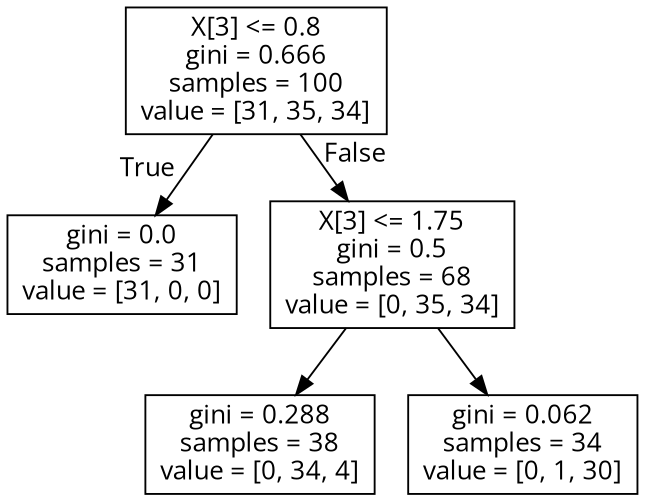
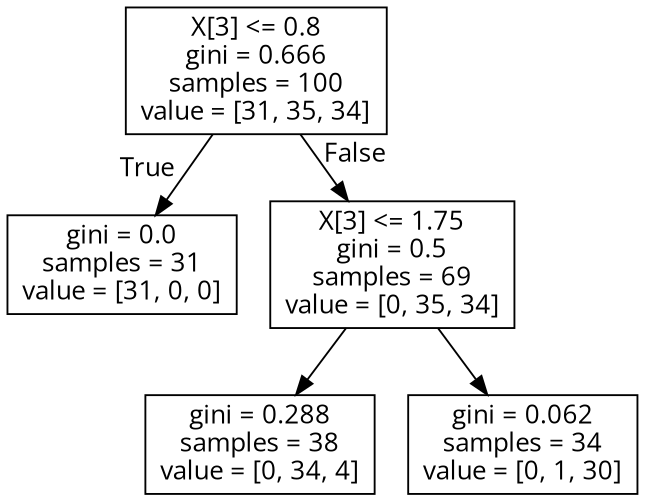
node "X[3] <= 1.75 gini = 0.5 samples = 68 value = [0, 35, 34]": label "X[3] <= 1.75 gini = 0.5 samples = 68 value = [0, 35, 34]" -> "X[3] <= 1.75 gini = 0.5 samples = 69 value = [0, 35, 34]"
